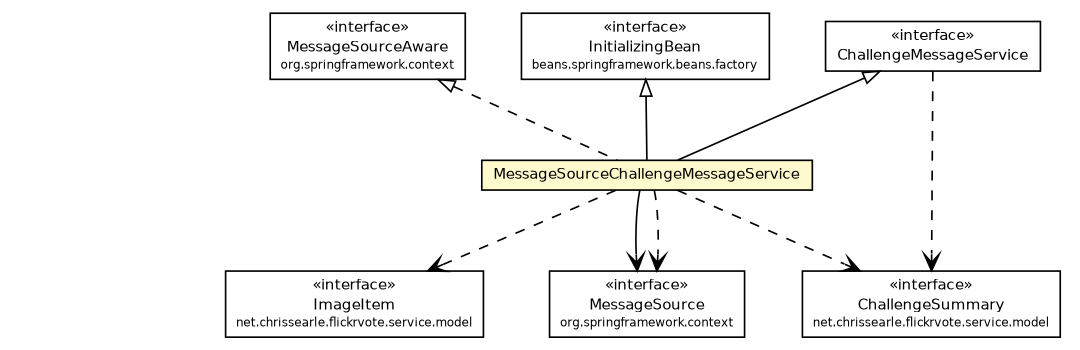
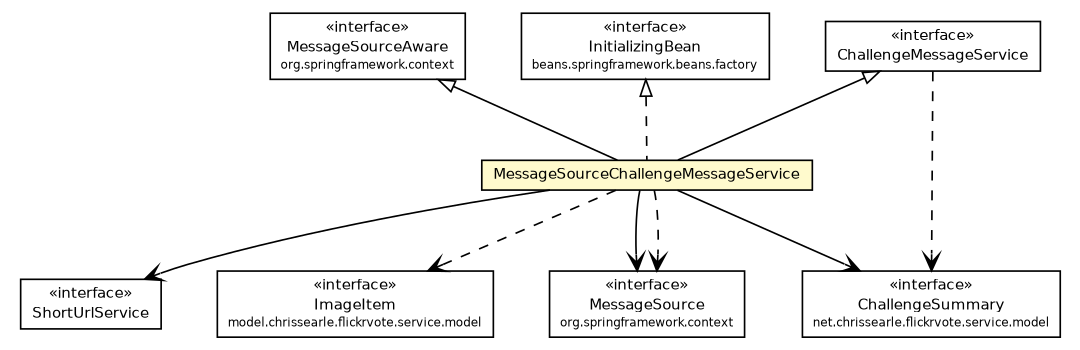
edge "MessageSourceChallengeMessageService" -> "MessageSourceAware": style dashed -> solid
edge "MessageSourceChallengeMessageService" -> "InitializingBean": style solid -> dashed
edge "MessageSourceChallengeMessageService" -> "ChallengeSummary": style dashed -> solid
node "ShortUrlService": added
node "ImageItem": text "net.chrissearle.flickrvote.service.model" -> "model.chrissearle.flickrvote.service.model"
